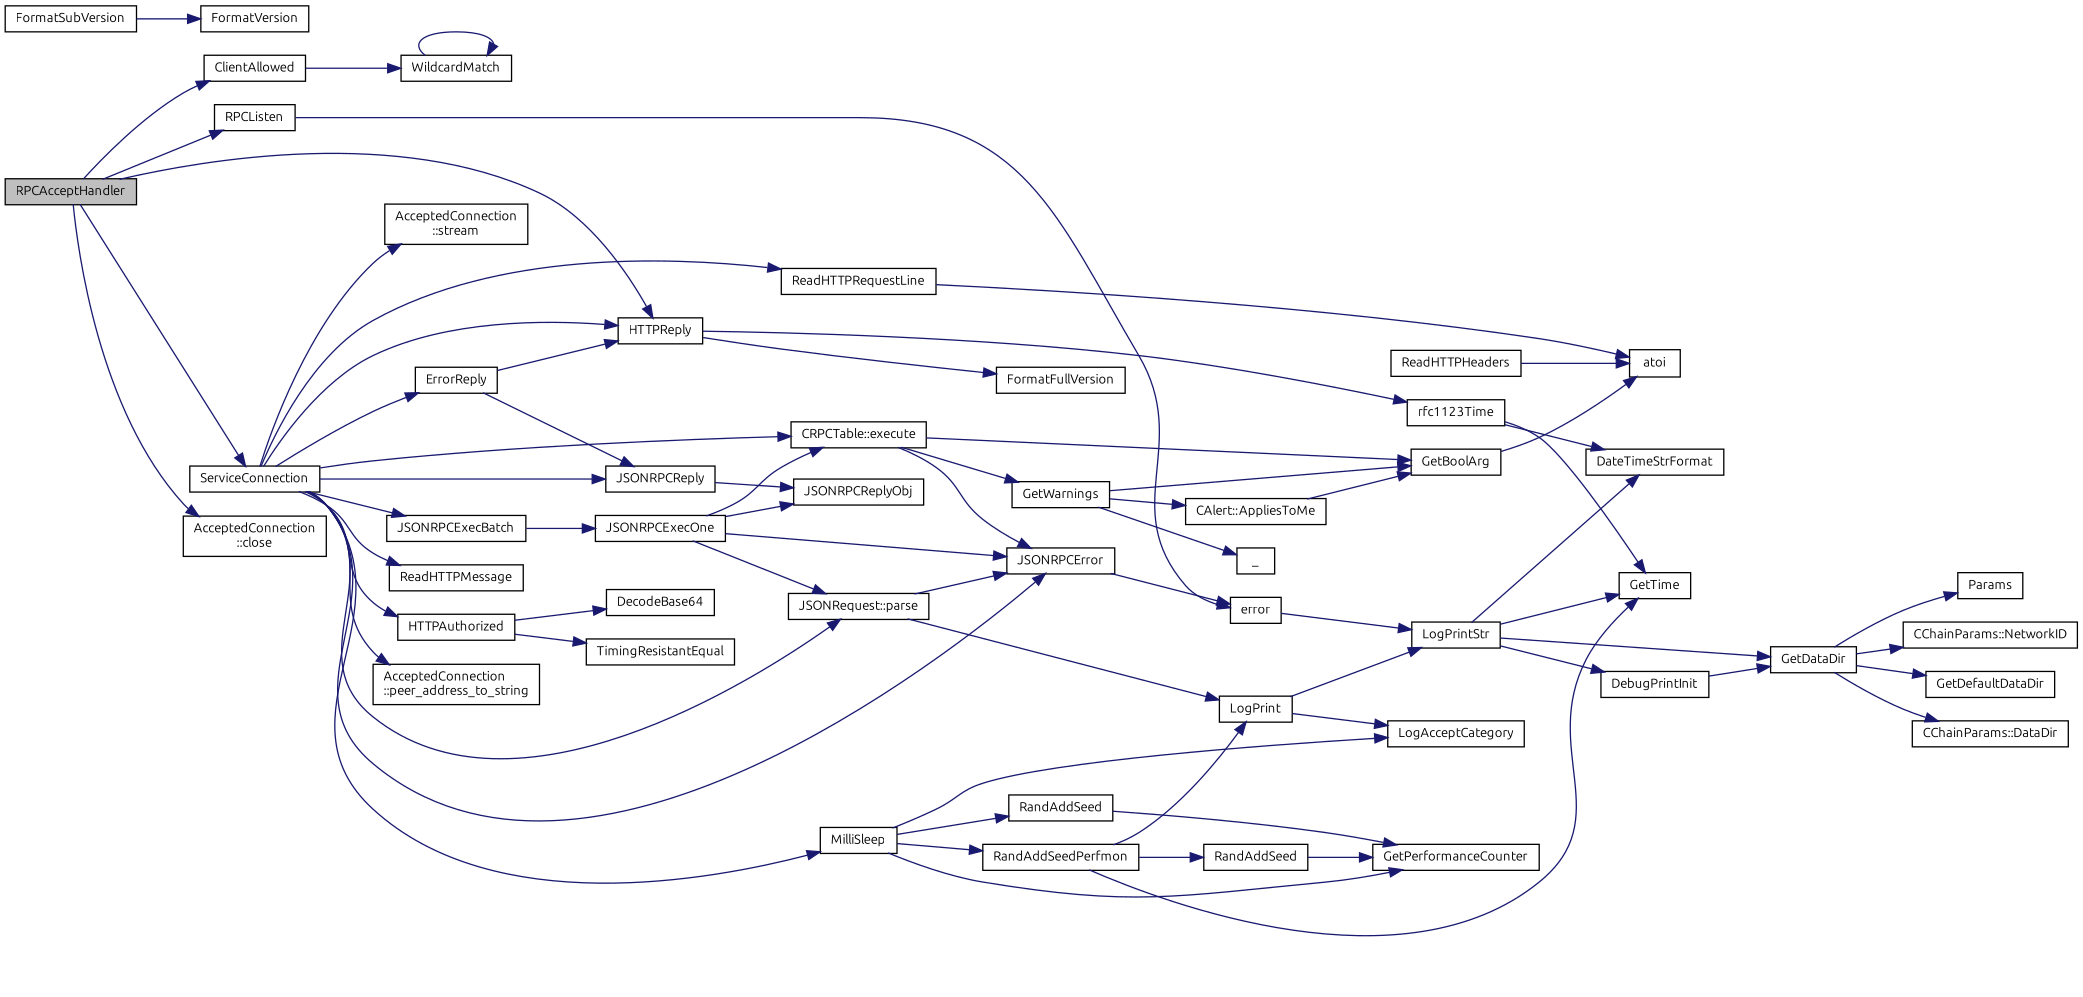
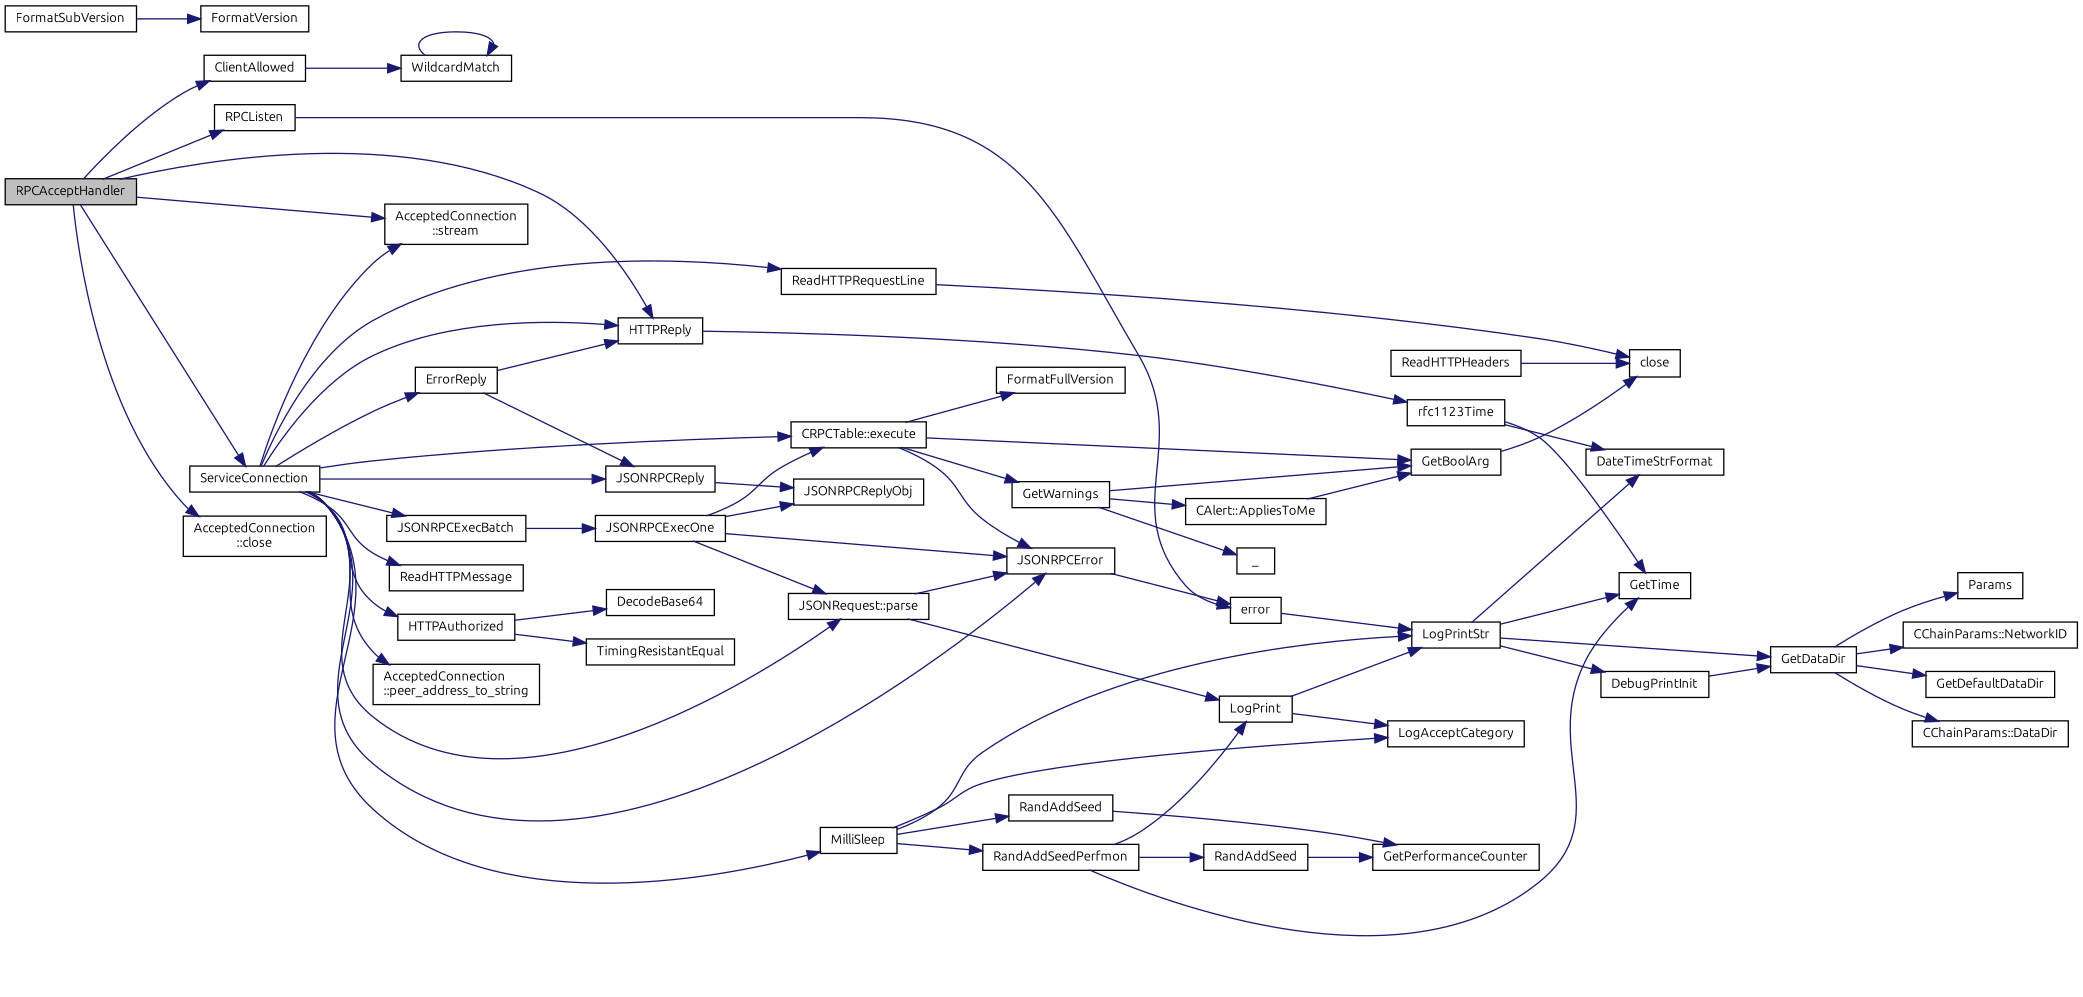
edge "RPCAcceptHandler" -> "AcceptedConnection ::stream": added
edge "HTTPReply" -> "FormatFullVersion": now "CRPCTable::execute" -> "FormatFullVersion"
node "atoi": label "atoi" -> "close"
edge "MilliSleep" -> "GetPerformanceCounter": now "MilliSleep" -> "LogPrintStr"
